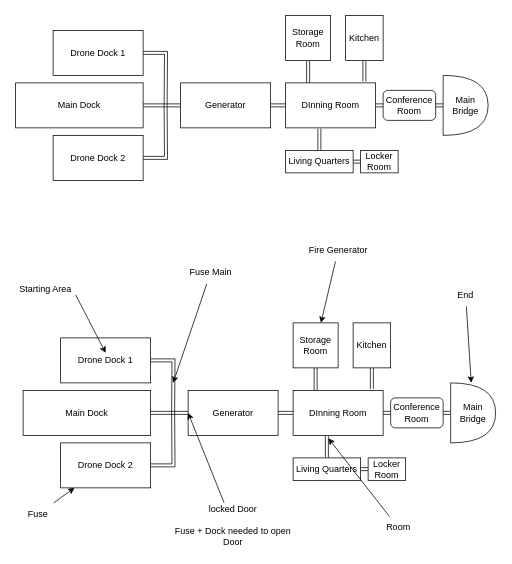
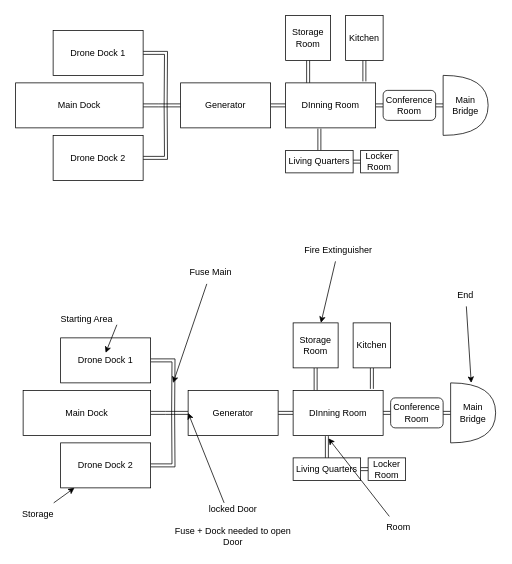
node "Fire Generator": label "Fire Generator" -> "Fire Extinguisher"
node "Starting Area": moved (45, 289) -> (87, 319)
node "Fuse": label "Fuse" -> "Storage"
